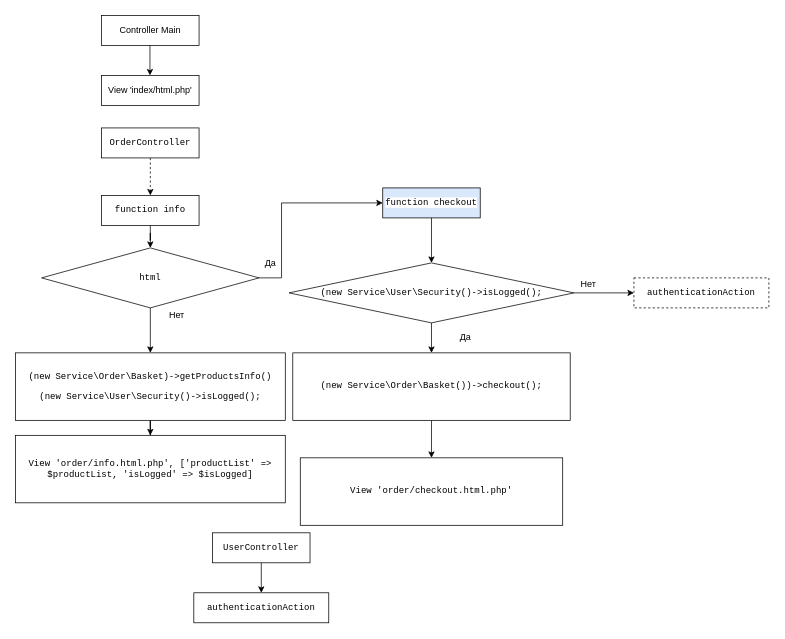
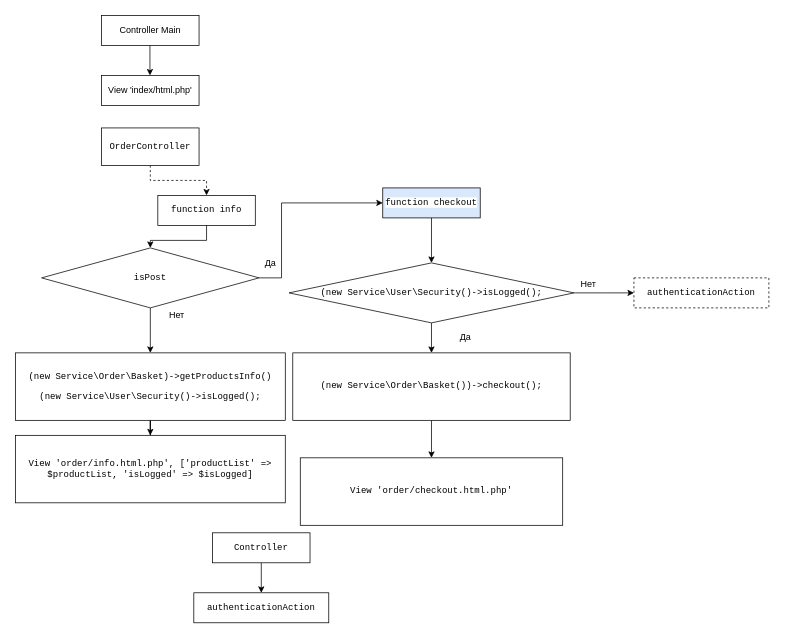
node "OrderController": size 98x30 -> 98x38
node "function info": moved (150, 210) -> (207, 210)
node "html": label "html" -> "isPost"
node "UserController": label "UserController" -> "Controller"
